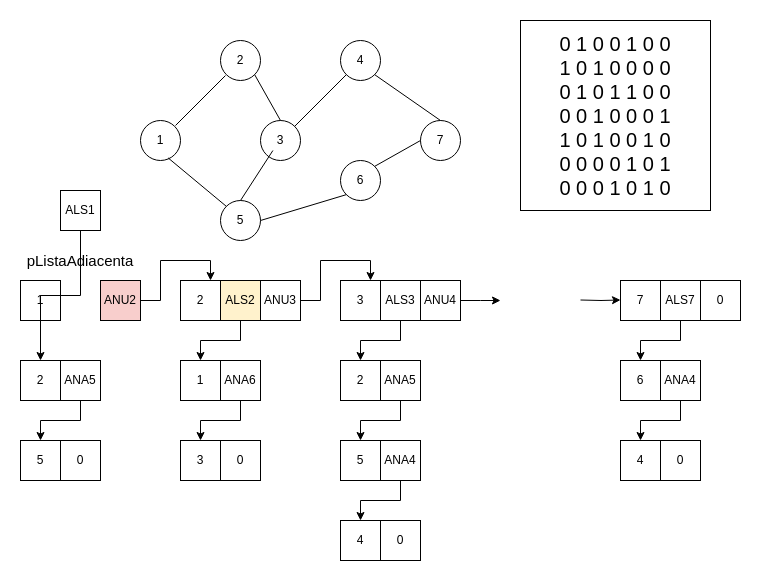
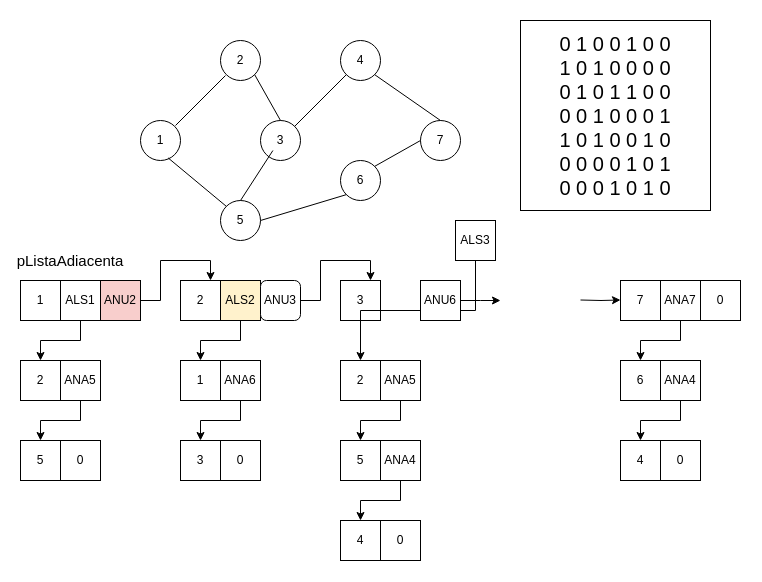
node "ALS1": moved (81, 211) -> (81, 301)
node "pListaAdiacenta": moved (81, 261) -> (71, 261)
node "ANU3": shape rectangle -> rounded rectangle
node "ALS3": moved (401, 301) -> (476, 241)
node "ANU4": label "ANU4" -> "ANU6"
node "ALS7": label "ALS7" -> "ANA7"
